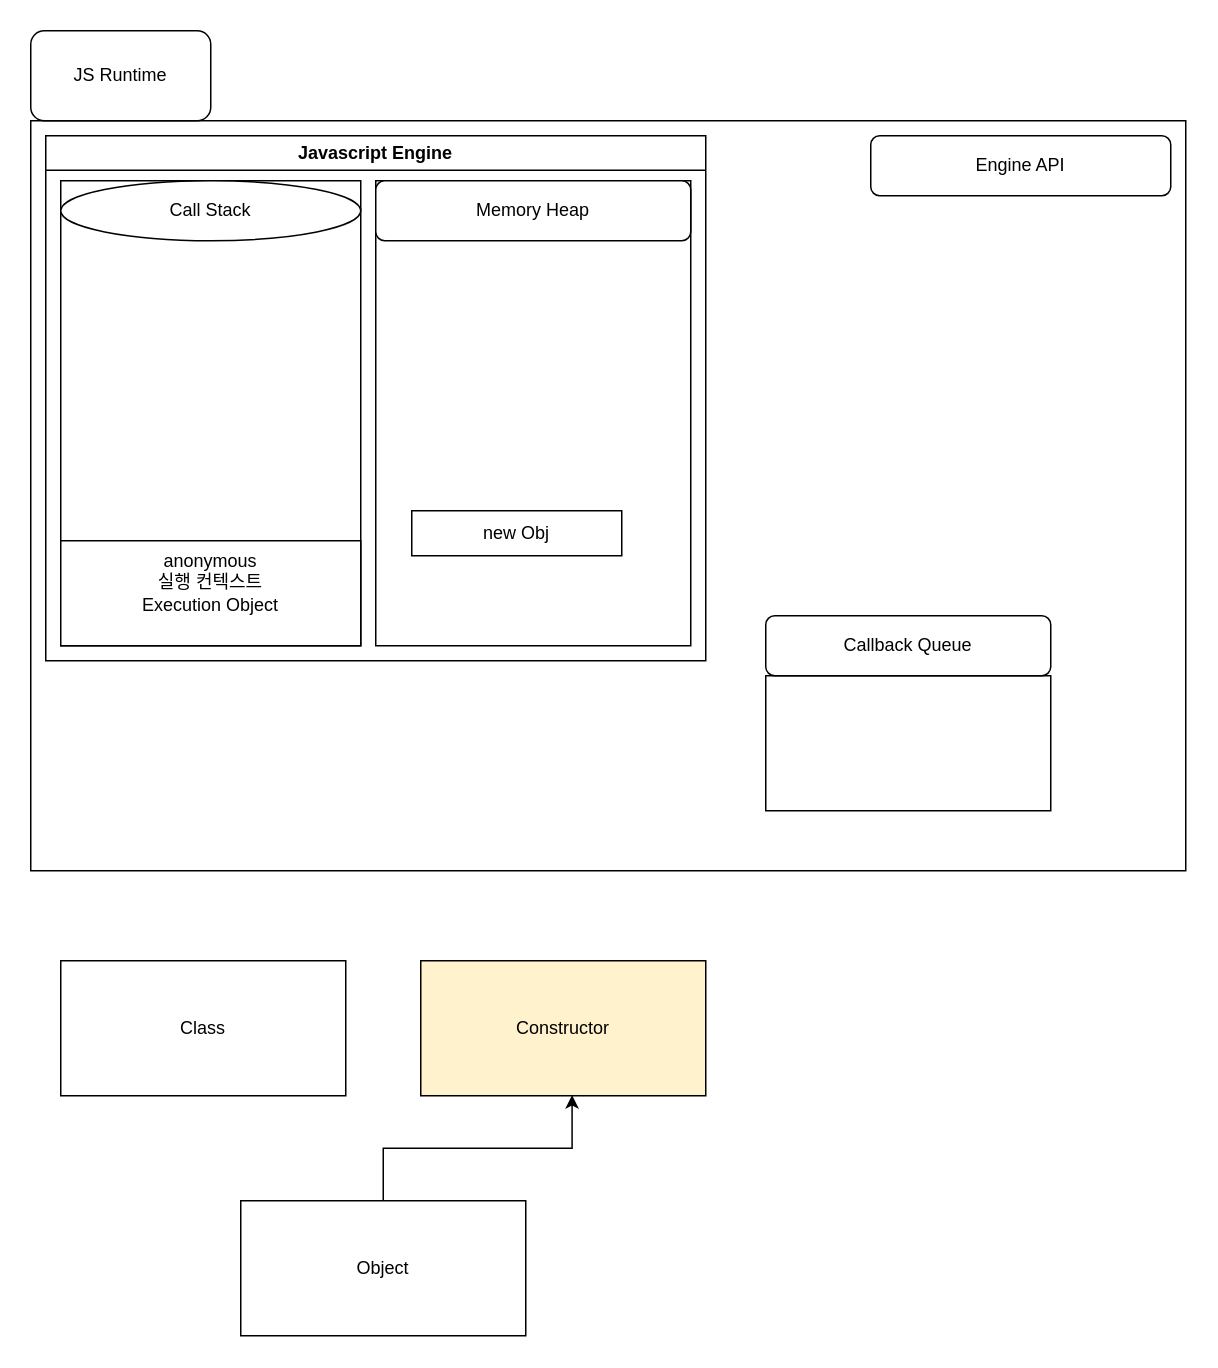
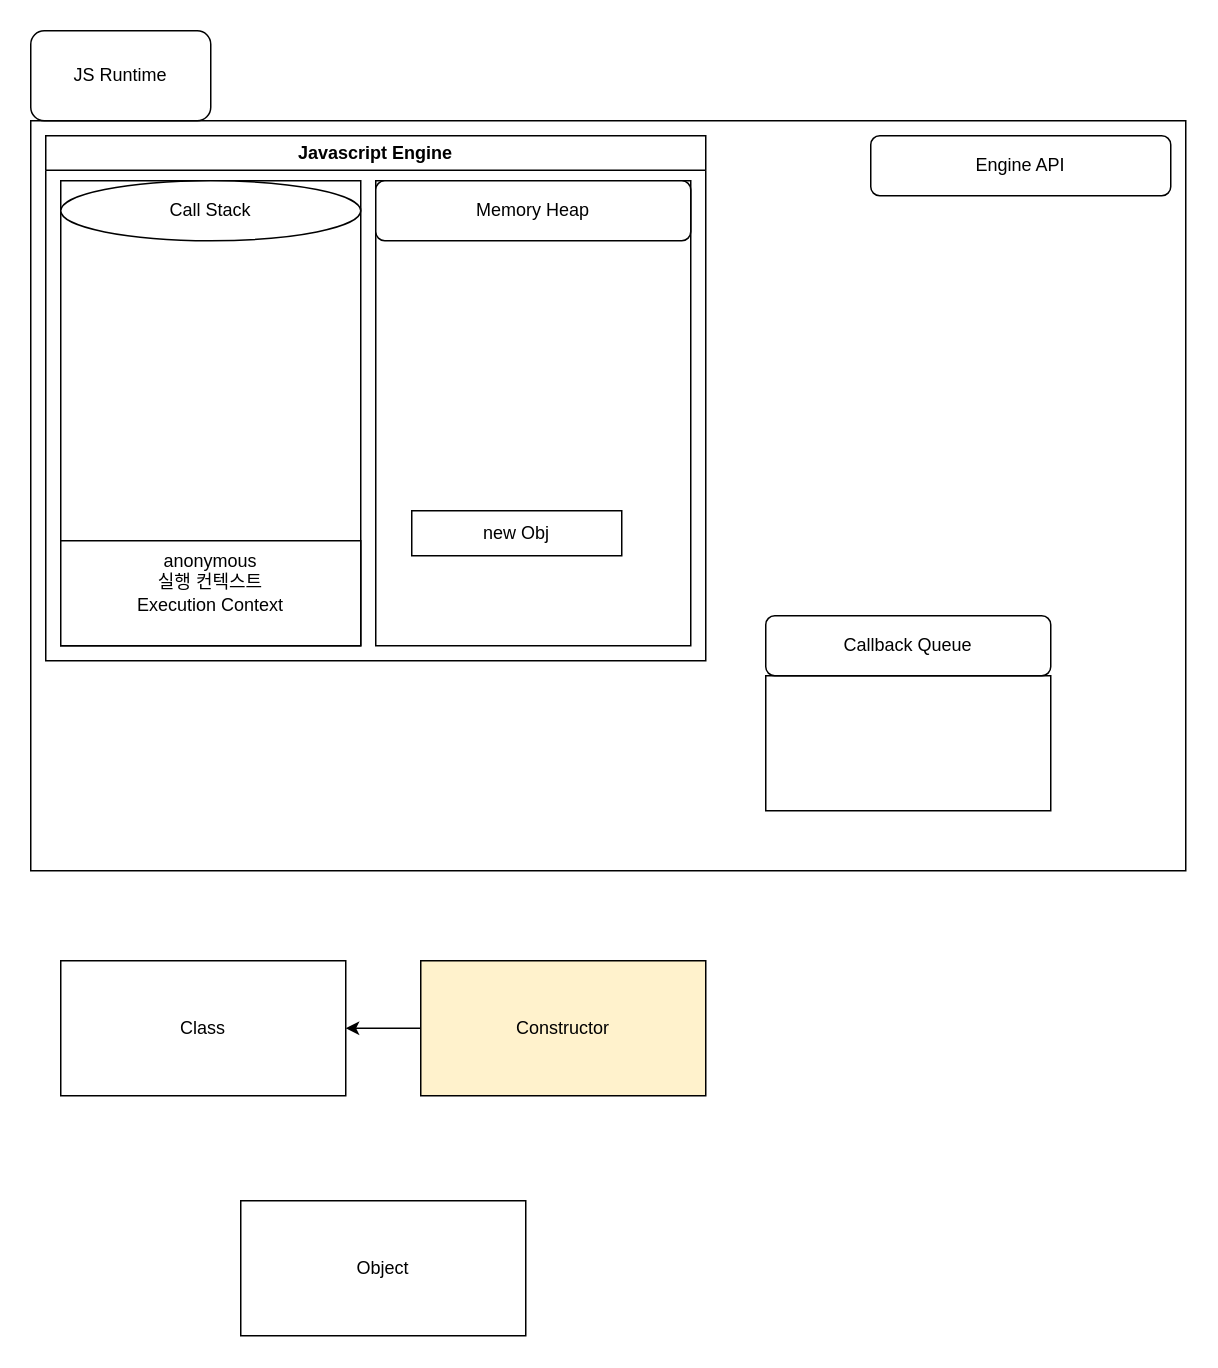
node "anonymous 실행 컨텍스트 Execution Object": label "anonymous 실행 컨텍스트 Execution Object" -> "anonymous 실행 컨텍스트 Execution Context"
edge "Constructor" -> "Class": added
edge "Object" -> "Constructor": removed
